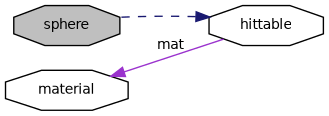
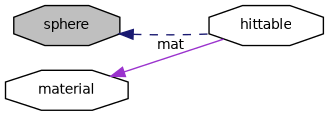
edge "sphere" -> "hittable": reversed
